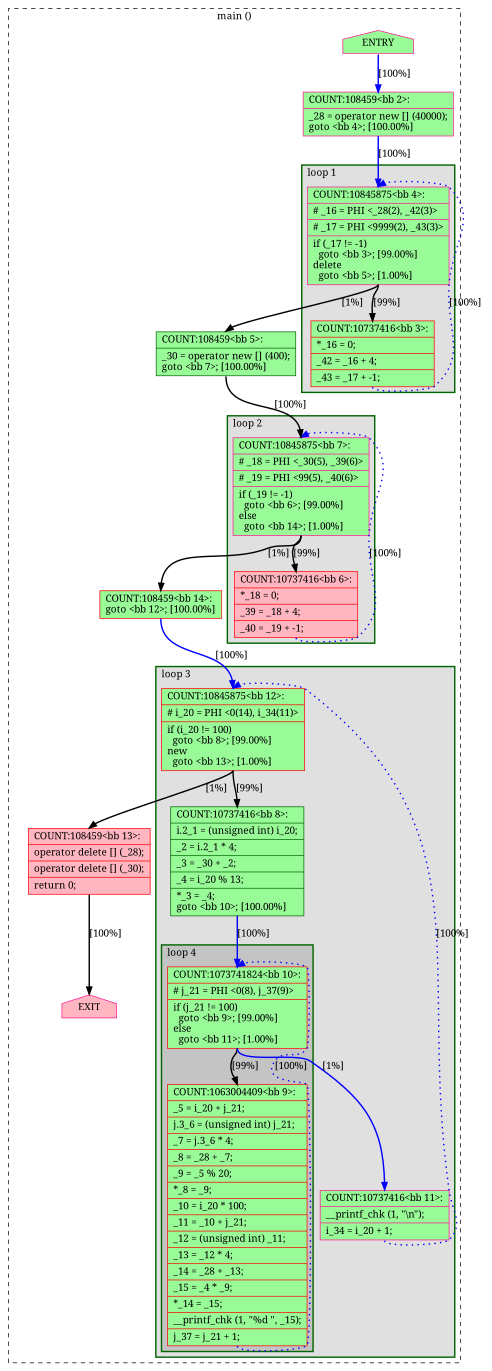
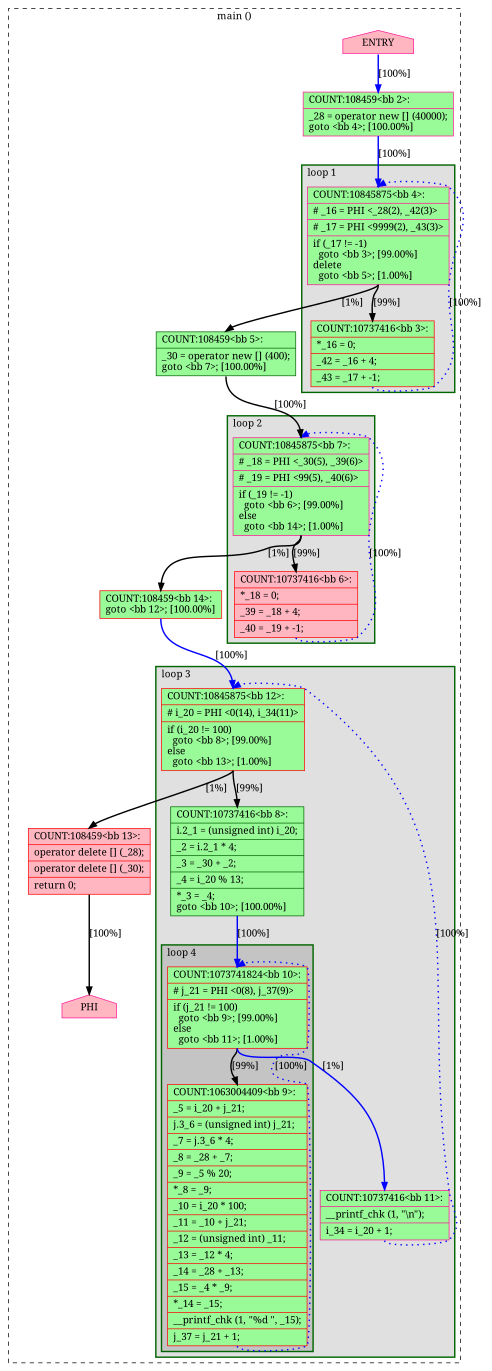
node "ENTRY": fillcolor palegreen -> lightpink
node "COUNT:10845875<bb 12>:": text "new" -> "else"
node "EXIT": label "EXIT" -> "PHI"
